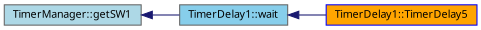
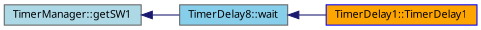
node "TimerDelay1::wait": label "TimerDelay1::wait" -> "TimerDelay8::wait"
node "TimerDelay1::TimerDelay5": label "TimerDelay1::TimerDelay5" -> "TimerDelay1::TimerDelay1"
